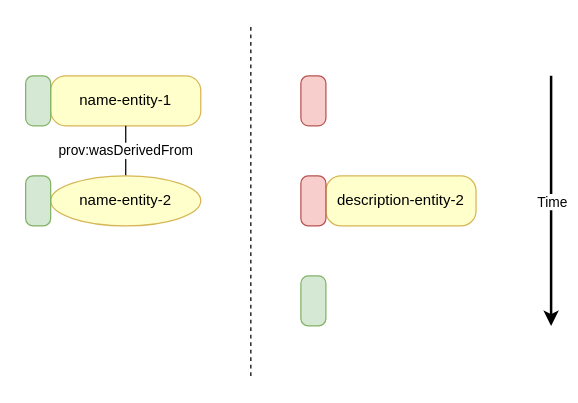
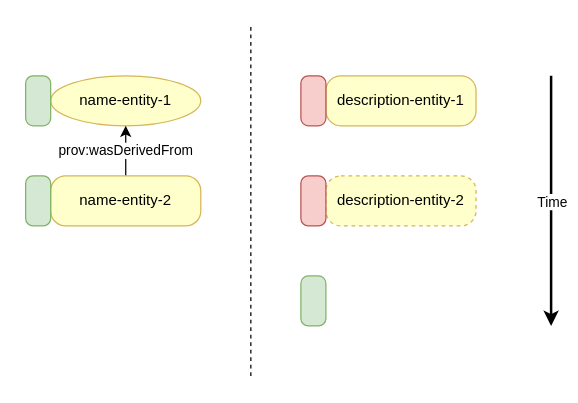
node "name-entity-1": shape rounded rectangle -> ellipse
node "description-entity-1": added
edge "name-entity-1" -- "name-entity-2": arrowhead none -> classic
node "name-entity-2": shape ellipse -> rounded rectangle
node "description-entity-2": style solid -> dashed
